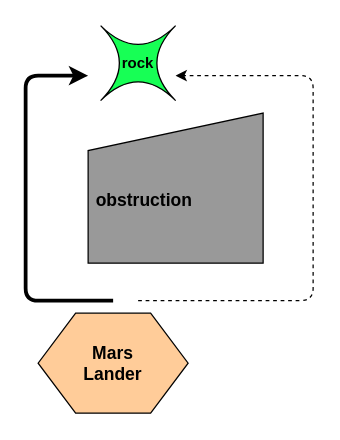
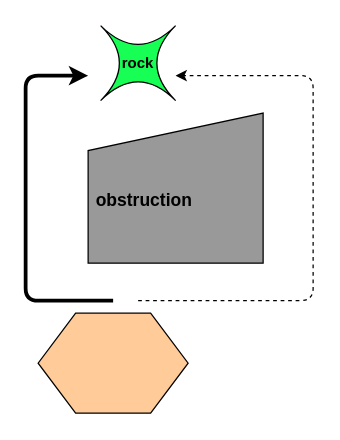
node "Mars Lander": removed
